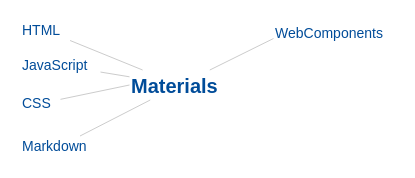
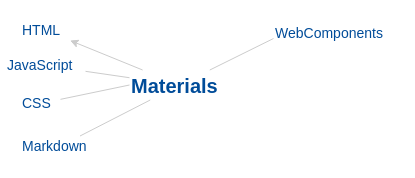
edge "HTML" -- "Materials": arrowhead none -> classic
node "JavaScript": moved (61, 66) -> (46, 66)
